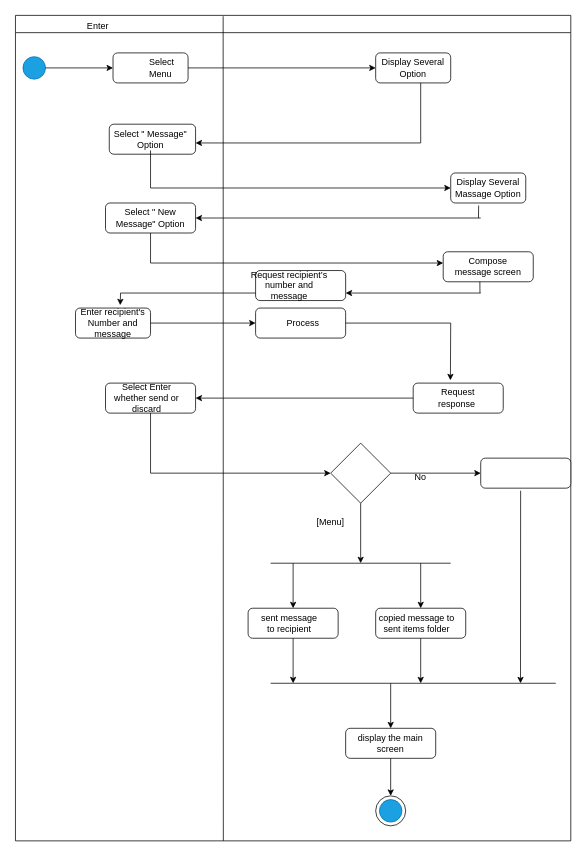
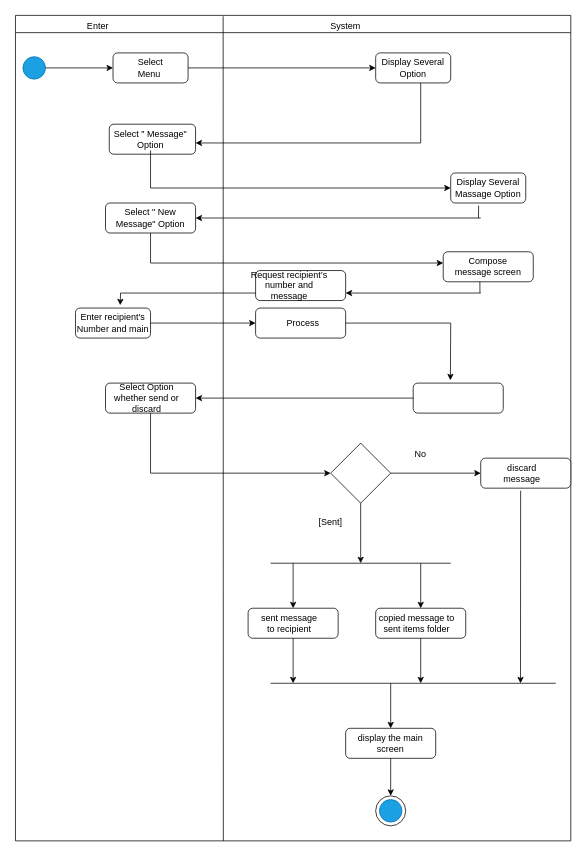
node "System": added
node "Select Menu": moved (162, 68) -> (150, 68)
node "Enter recipient's Number and message": label "Enter recipient's Number and message" -> "Enter recipient's Number and main"
node "Select Enter whether send or discard": label "Select Enter whether send or discard" -> "Select Option whether send or discard"
node "Request response": removed
node "discard message": added
node "No": moved (420, 477) -> (420, 454)
node "[Menu]": label "[Menu]" -> "[Sent]"
